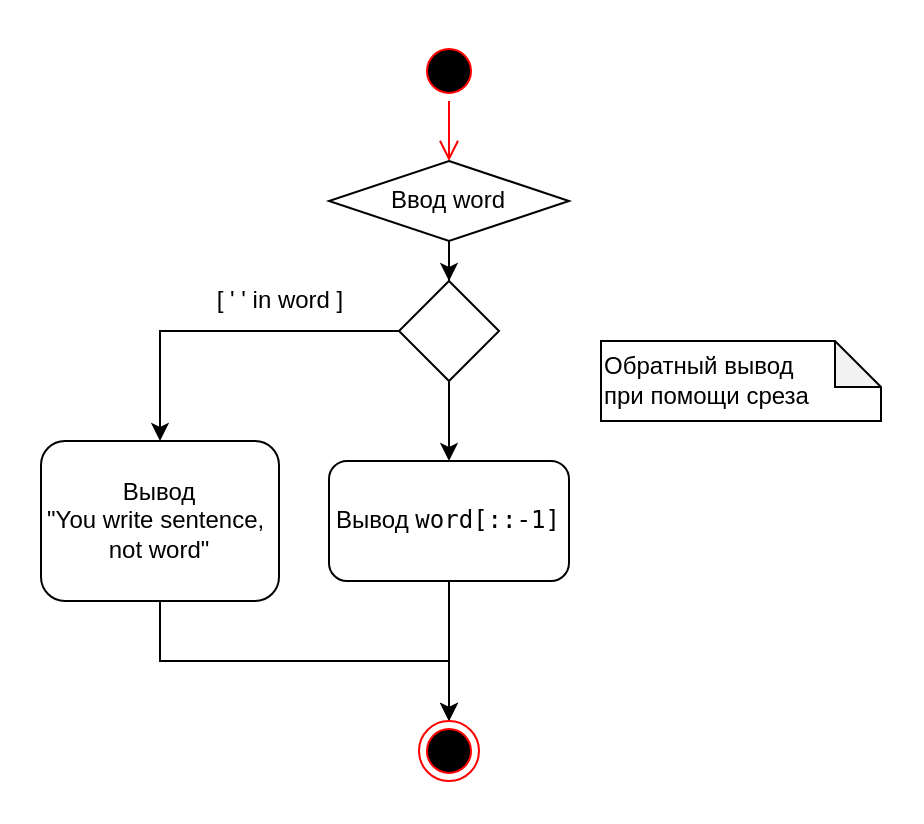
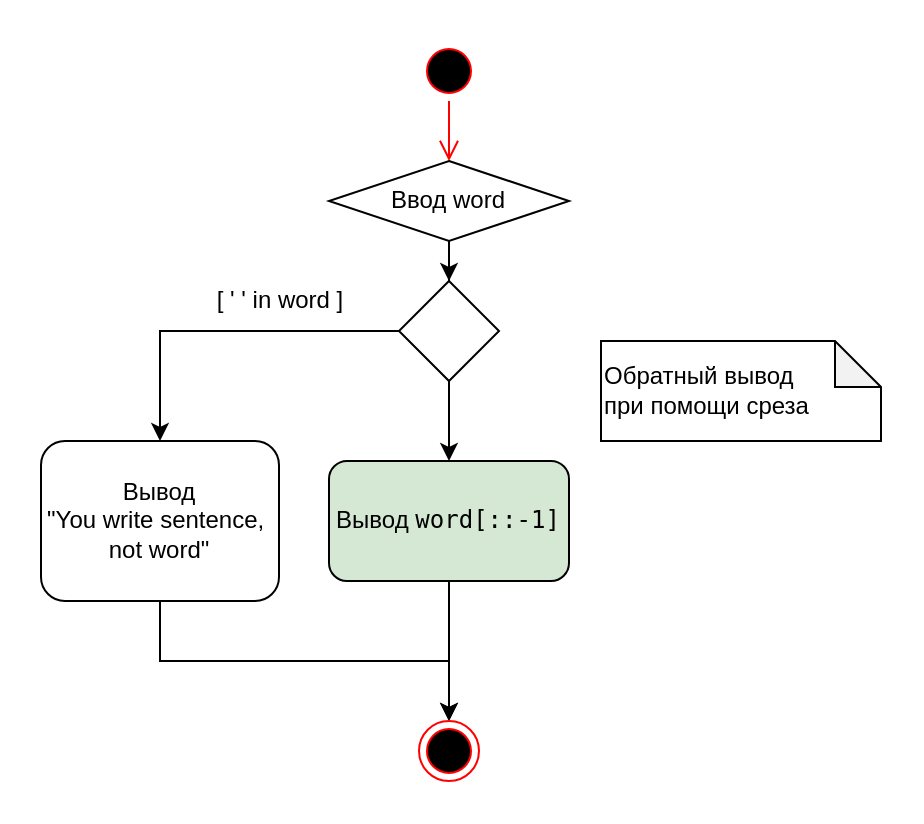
node "Обратный вывод при помощи среза": size 280x80 -> 280x100
node "Вывод word[::-1]": fillcolor #ffffff -> #d5e8d4
